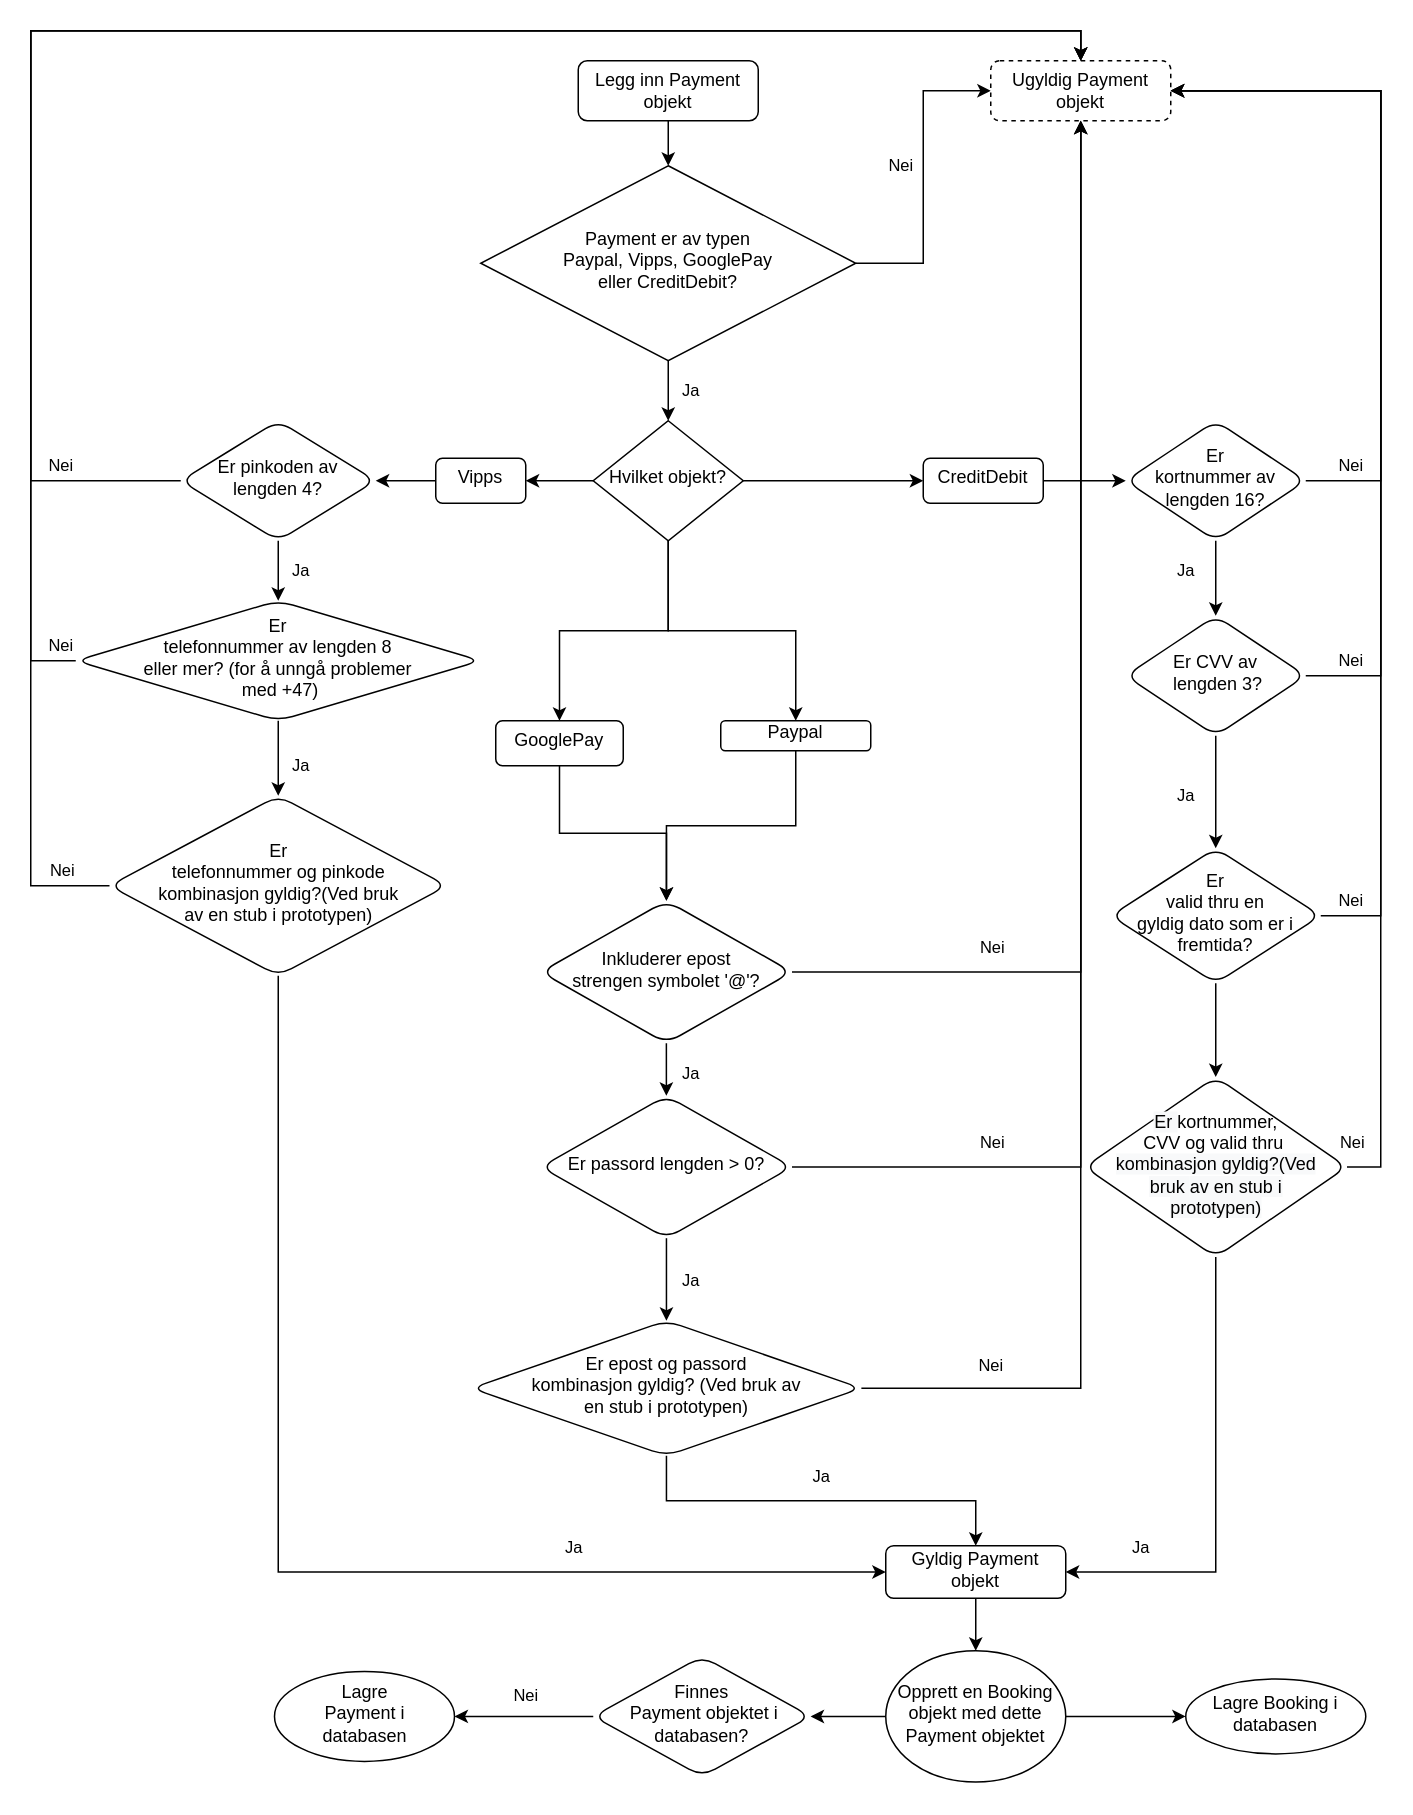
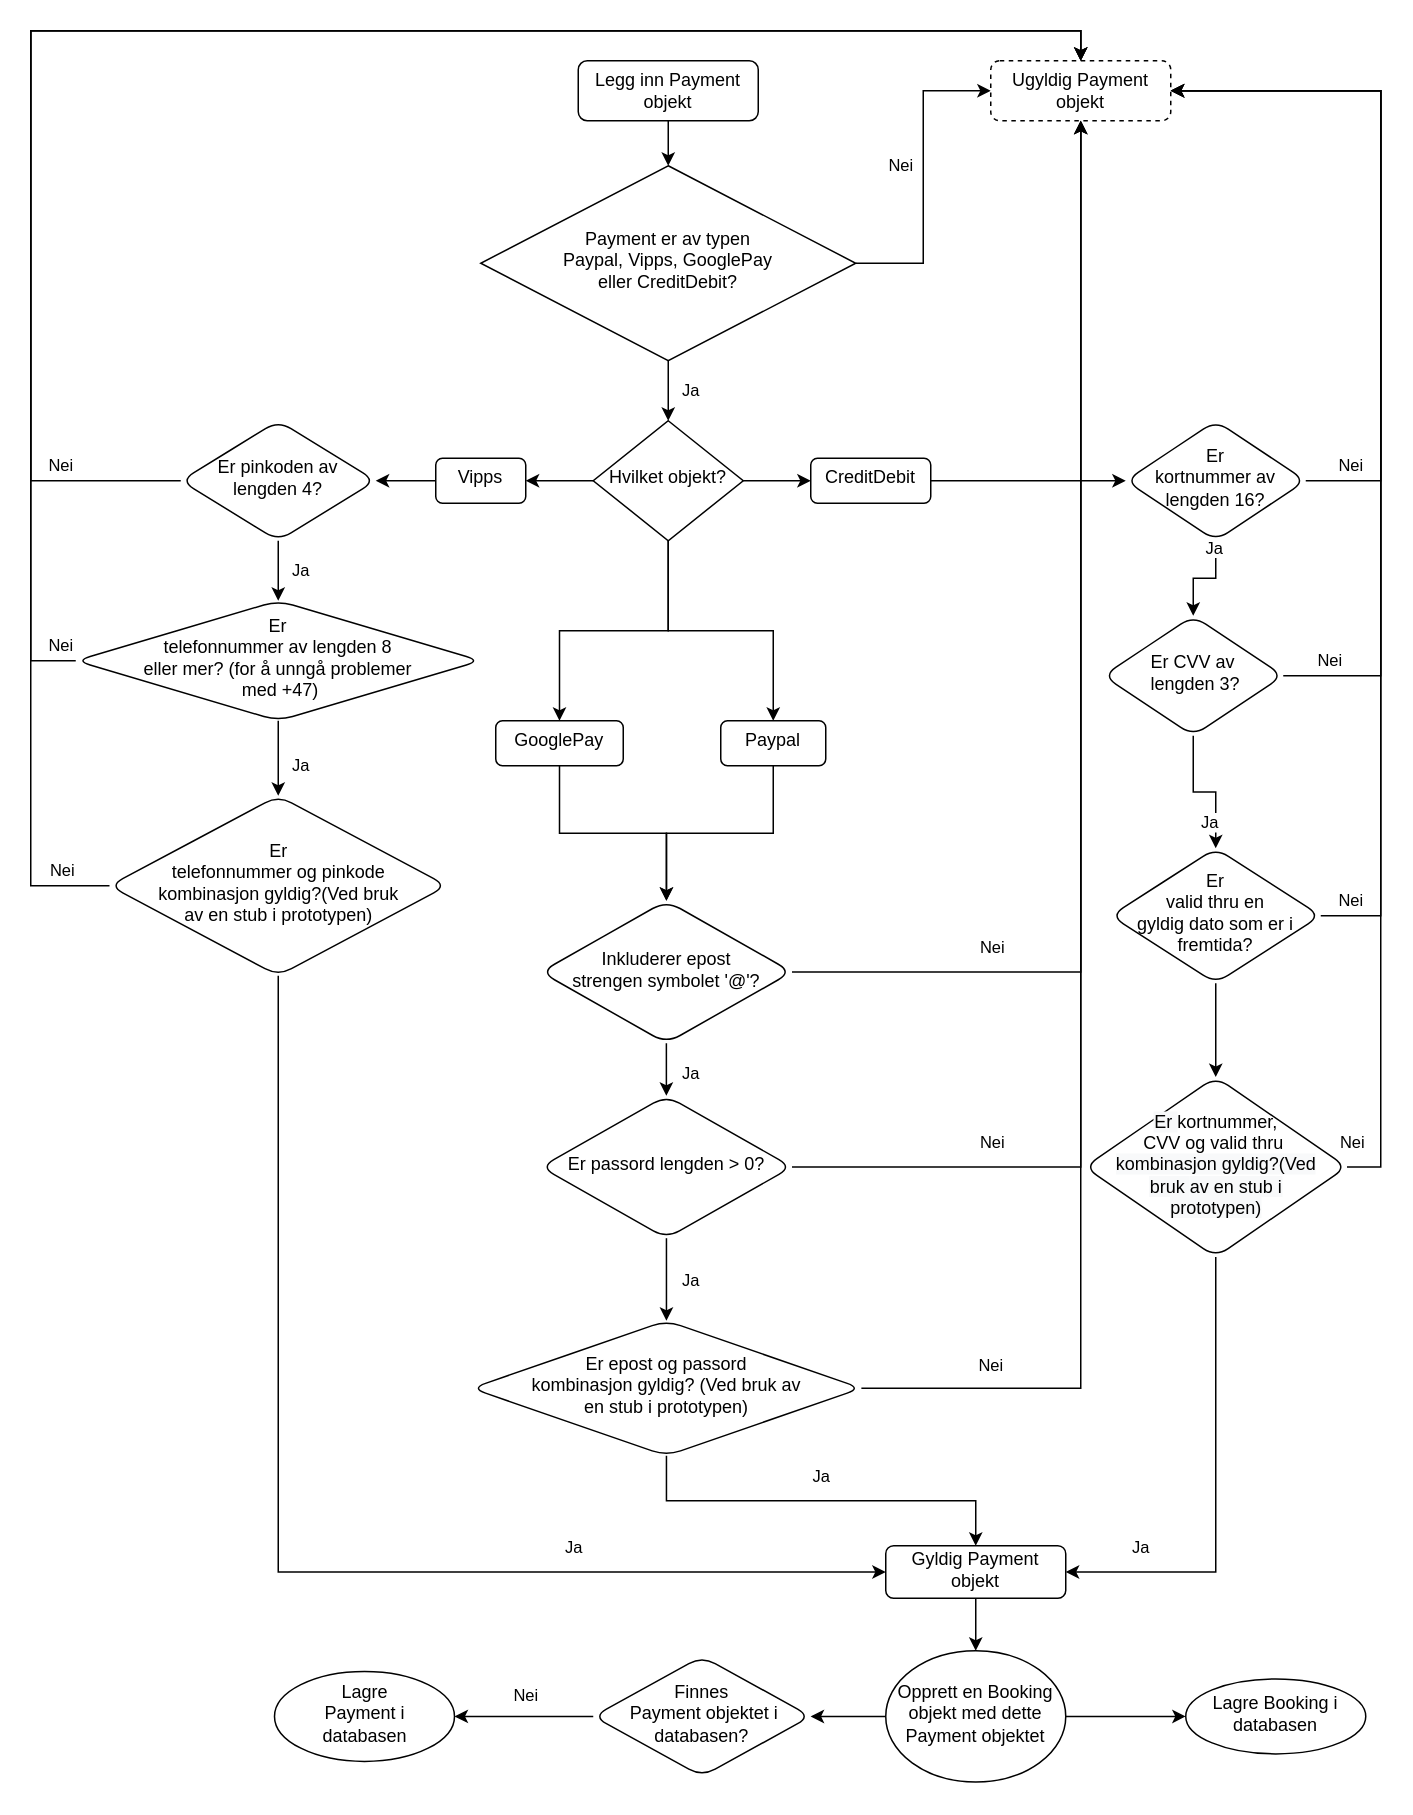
node "CreditDebit": moved (983, 481) -> (871, 481)
node "Er CVV av lengden 3?": moved (1216, 676) -> (1193, 676)
node "Paypal": size 150x30 -> 105x45
